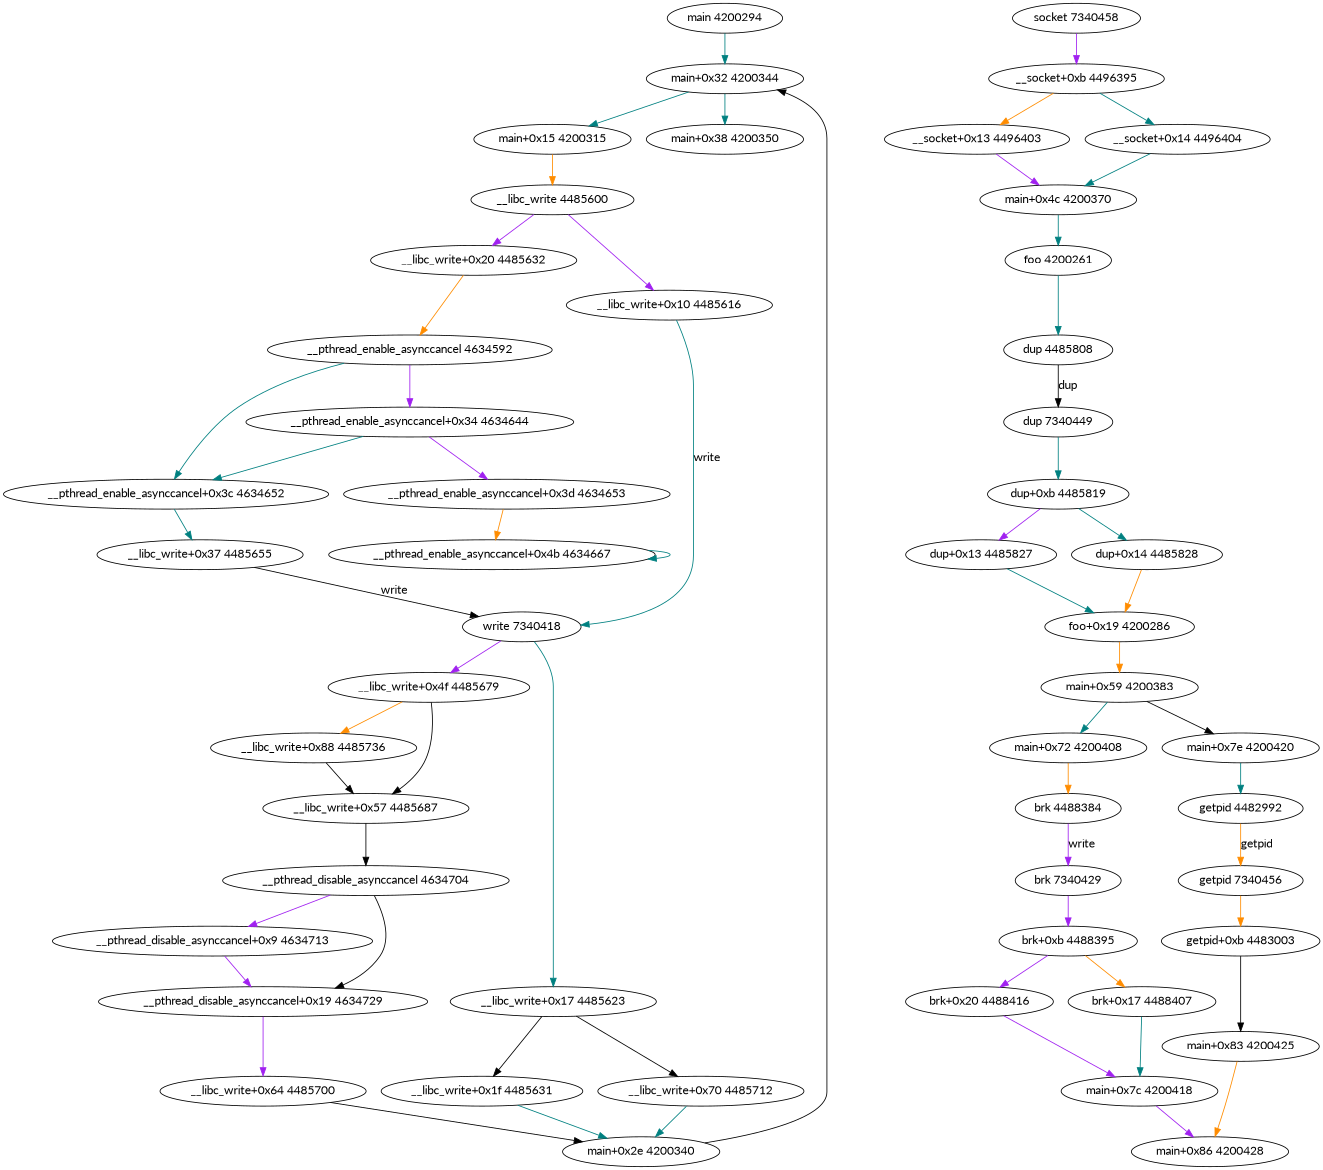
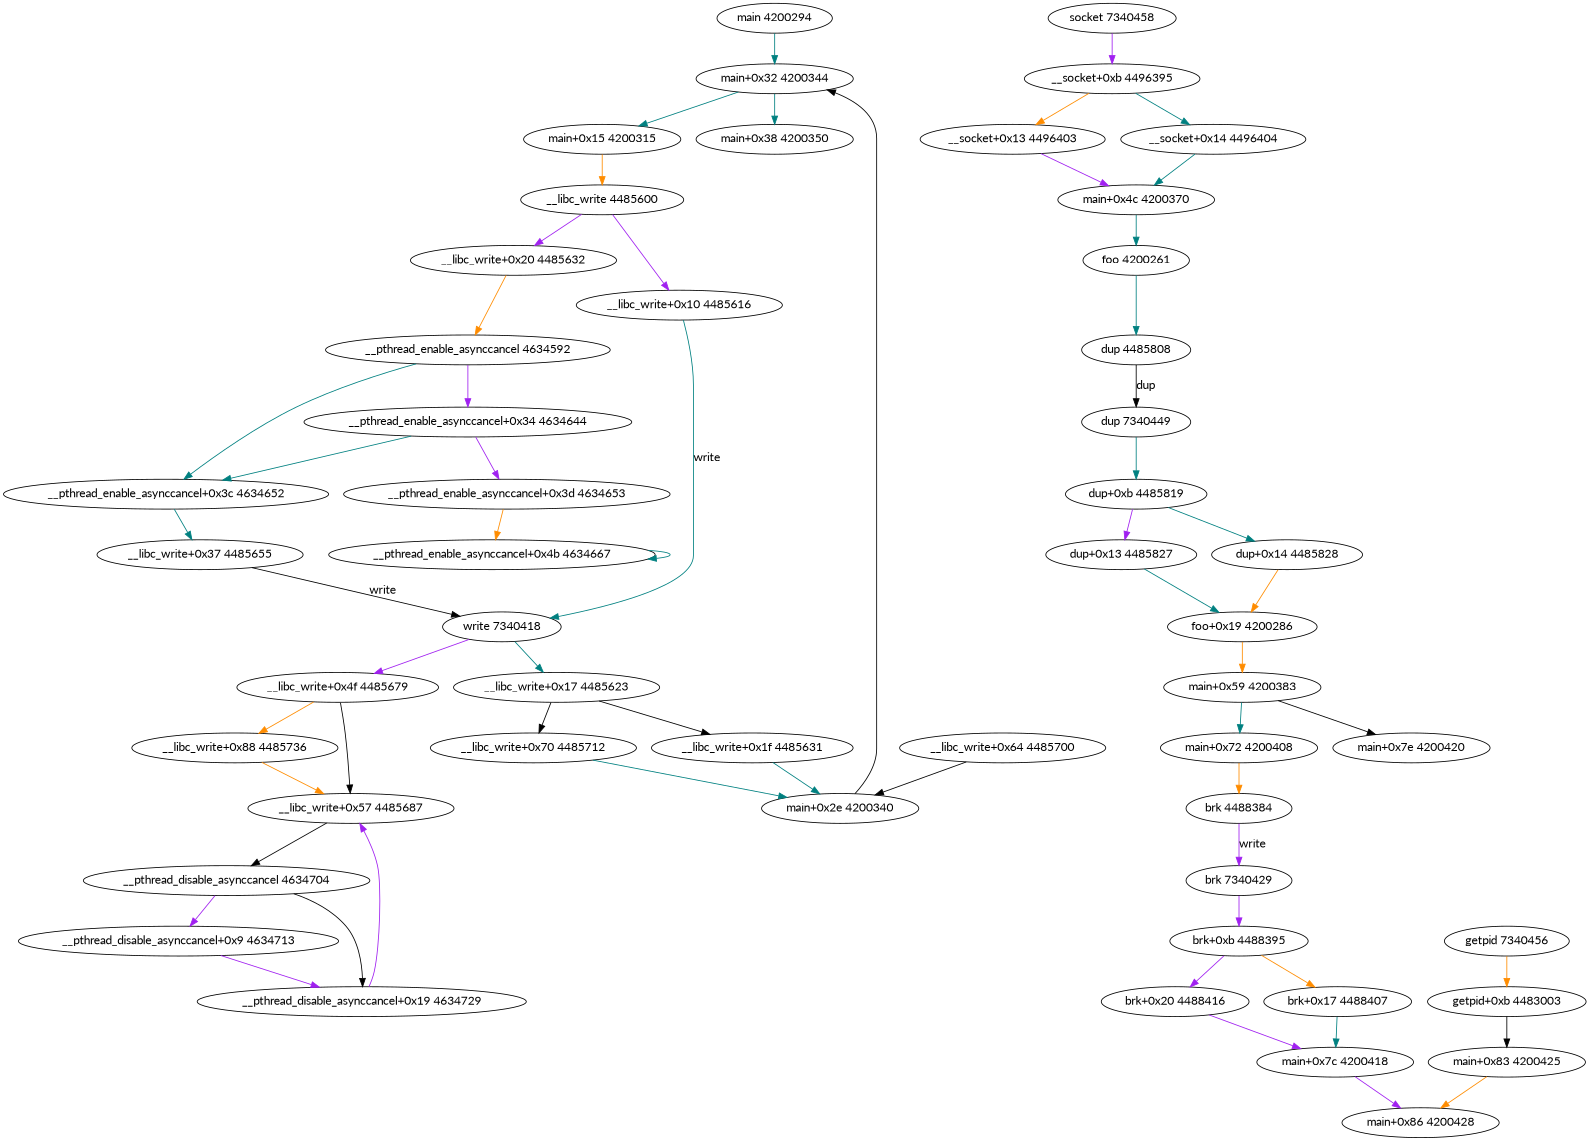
edge "__libc_write+0x88 4485736" -> "__libc_write+0x57 4485687": color black -> darkorange
node "getpid 4482992": removed
edge "__pthread_disable_asynccancel+0x19 4634729" -> "__libc_write+0x64 4485700": now "__pthread_disable_asynccancel+0x19 4634729" -> "__libc_write+0x57 4485687"
